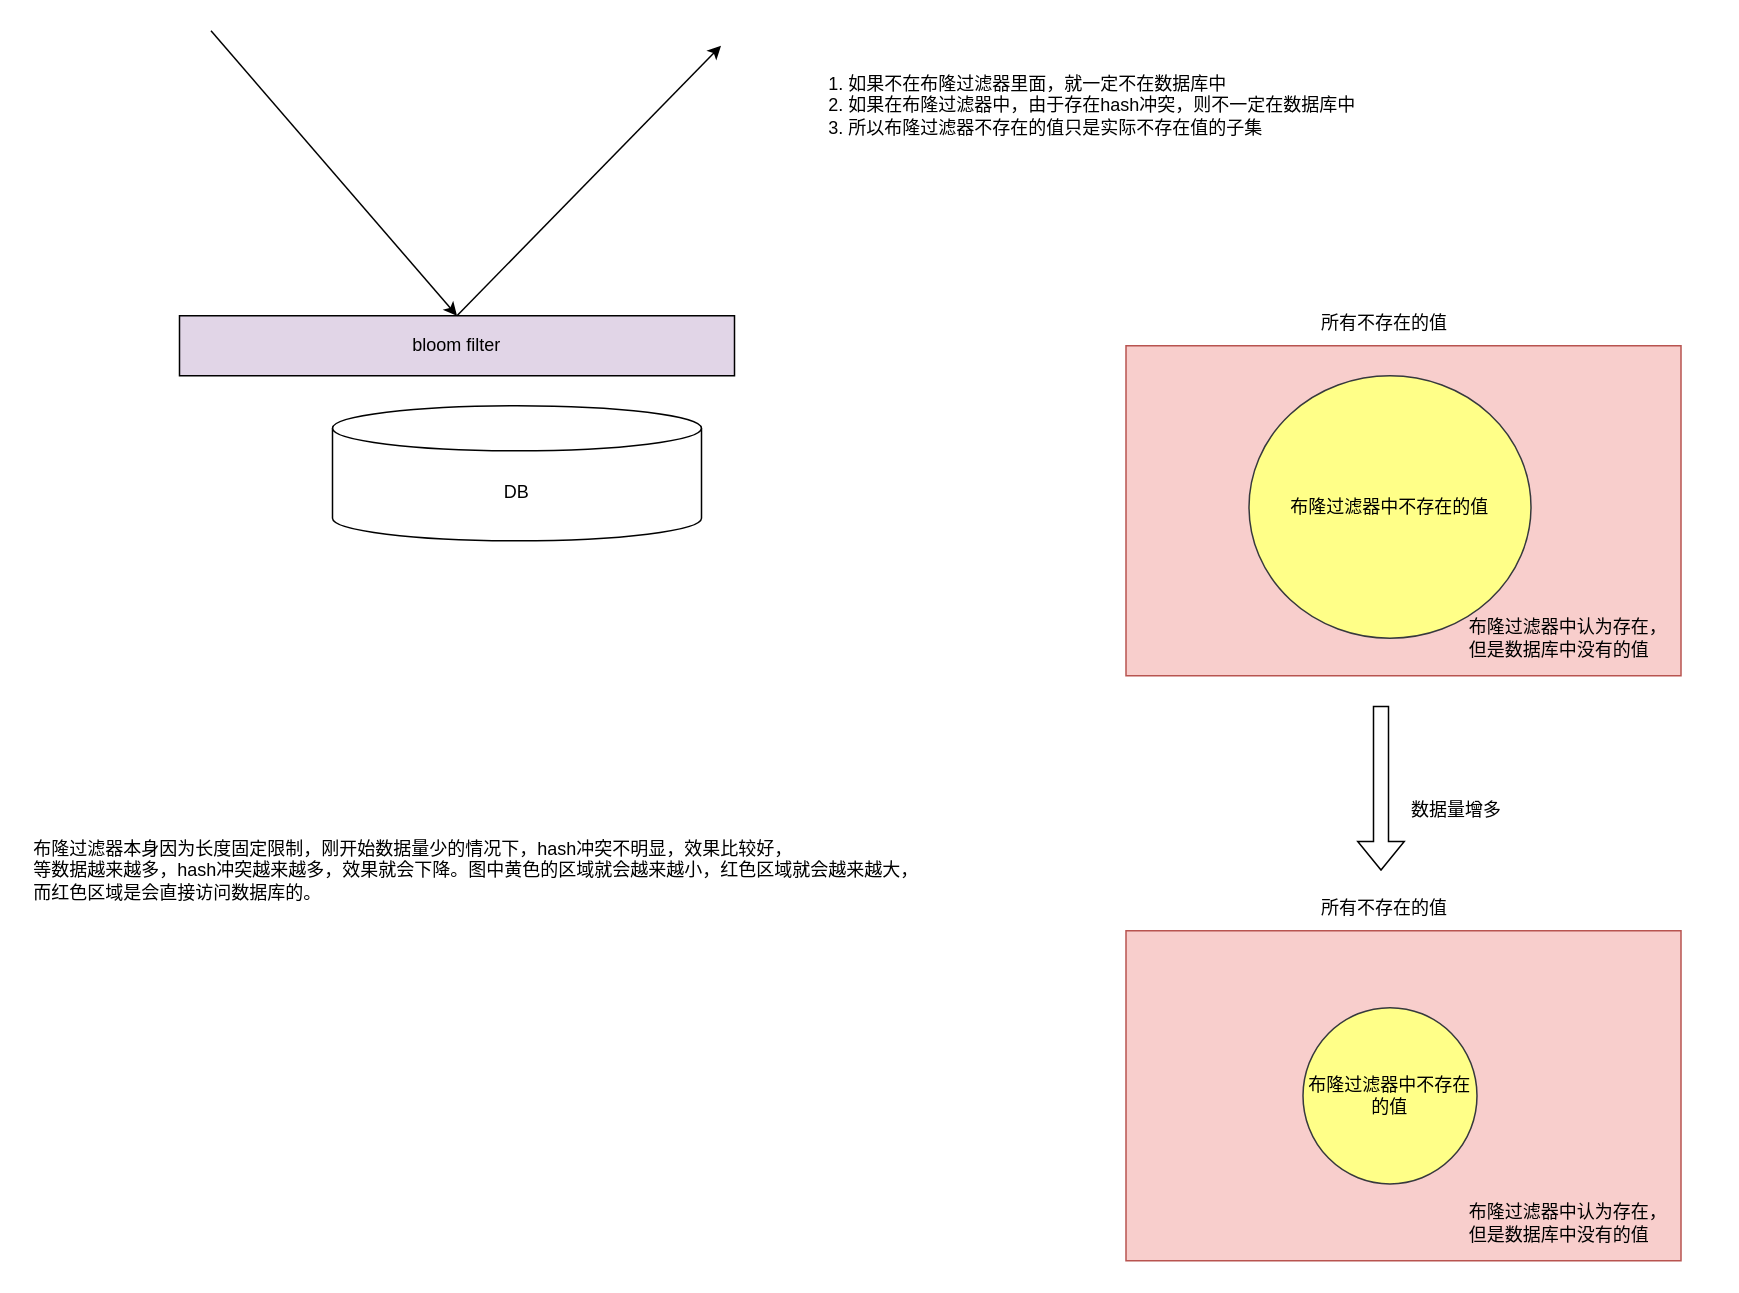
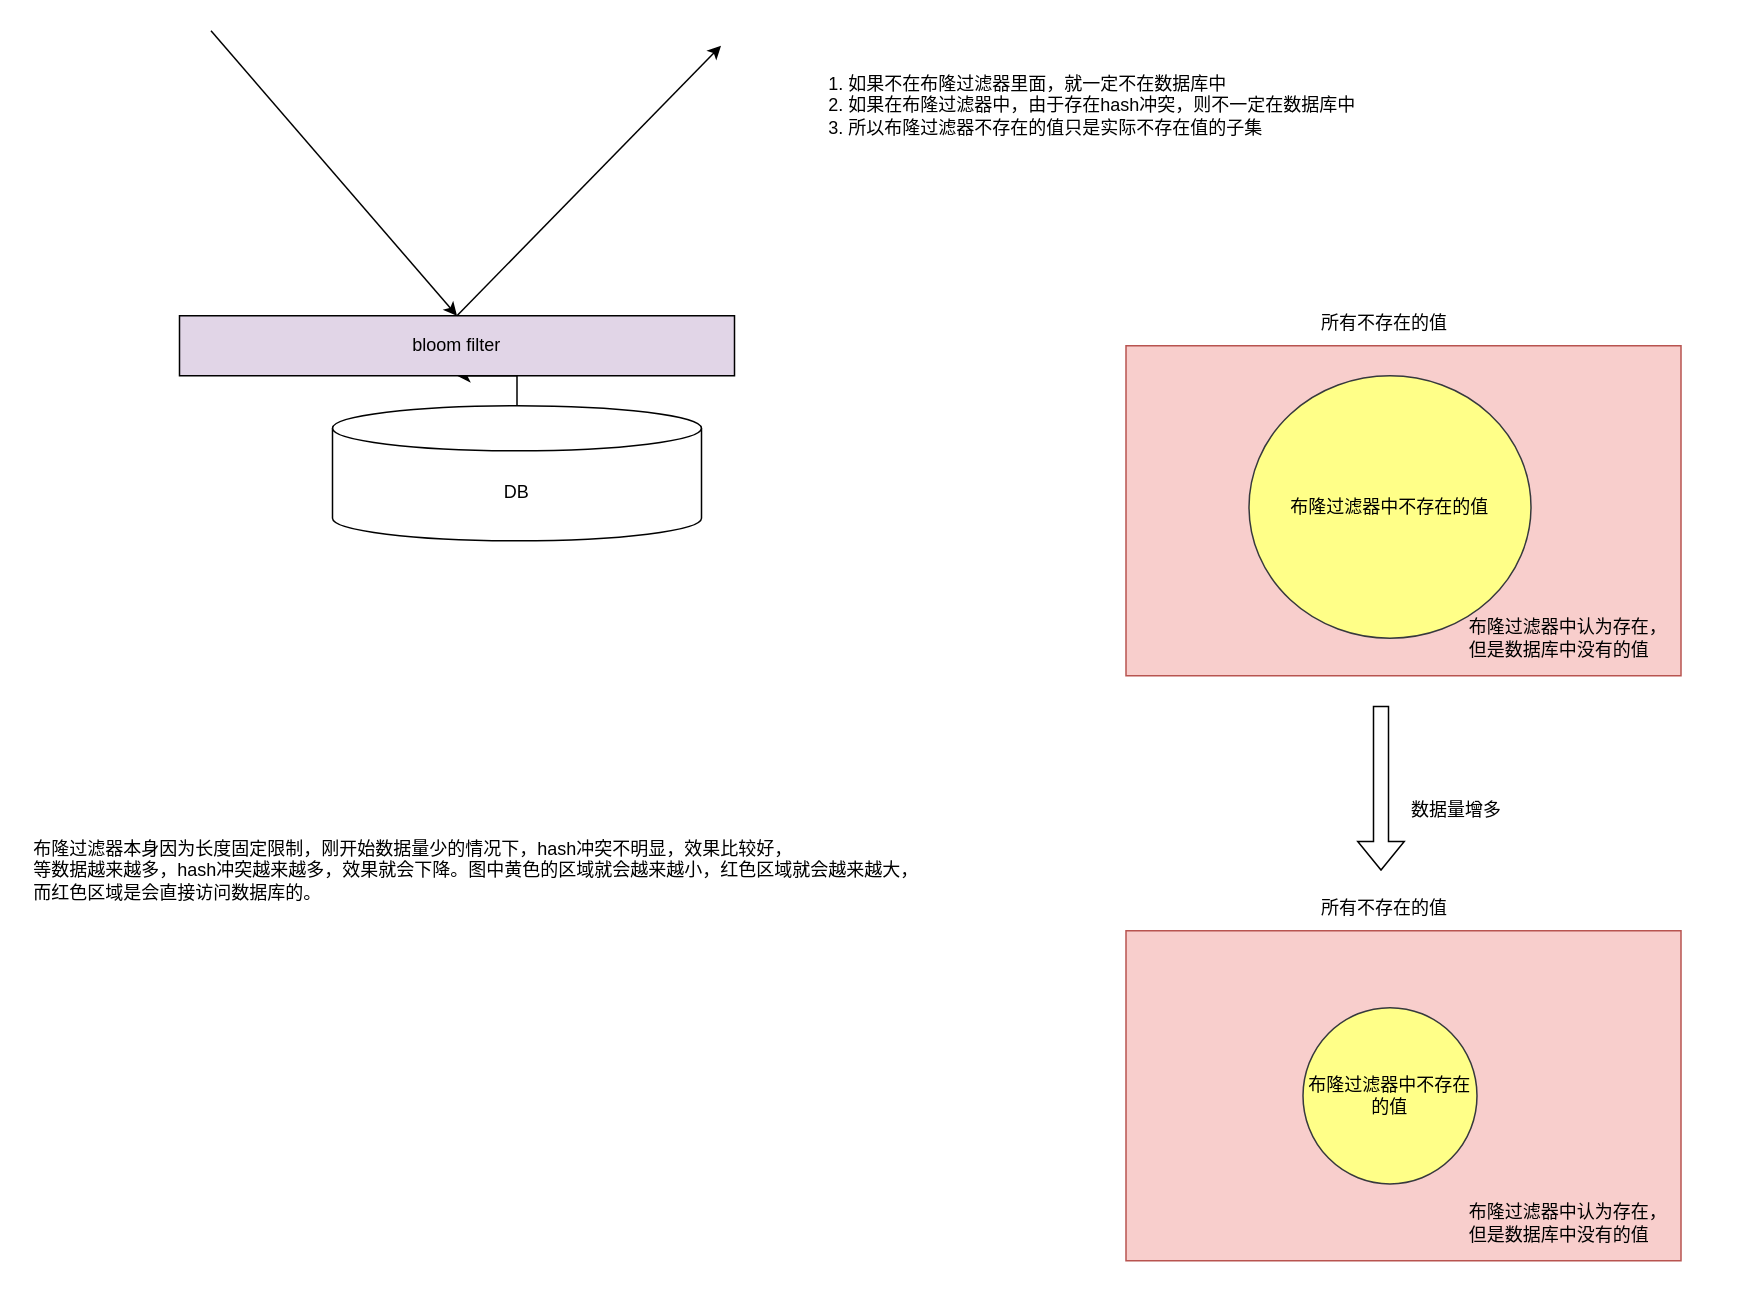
edge "DB" -> "bloom filter": added
